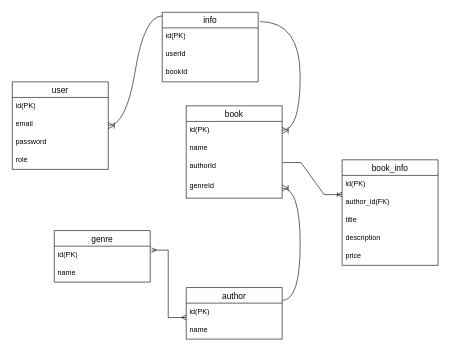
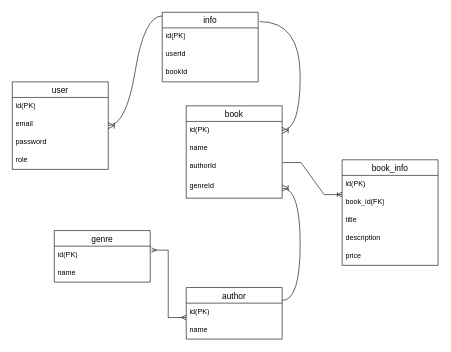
node "author_id(FK)": label "author_id(FK)" -> "book_id(FK)"
